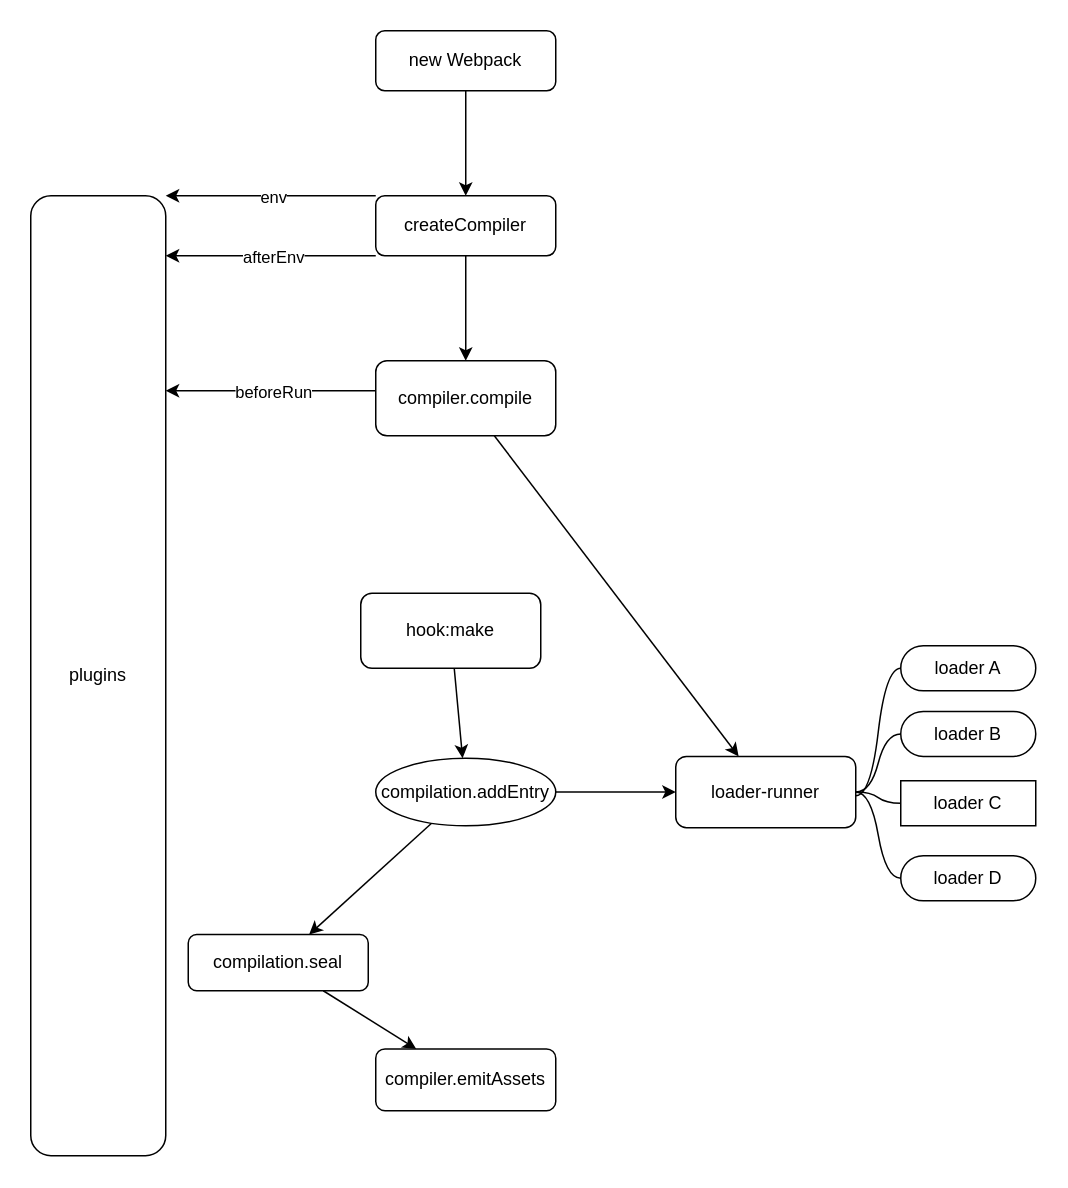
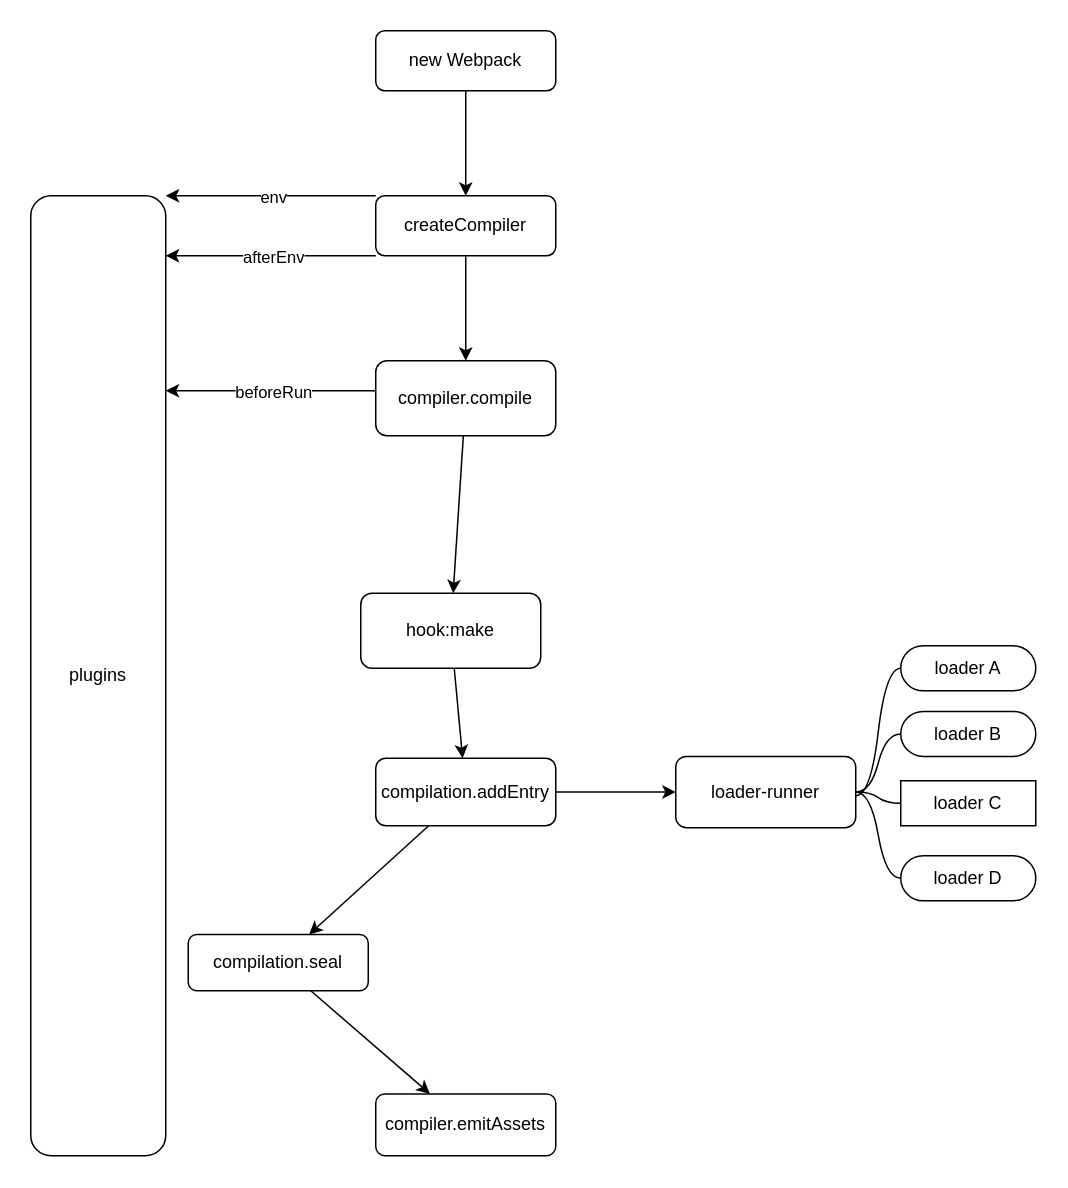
edge "compiler.compile" -> "loader-runner": now "compiler.compile" -> "hook:make"
node "compilation.addEntry": shape ellipse -> rounded rectangle
node "compiler.emitAssets": moved (466, 1080) -> (466, 1125)
